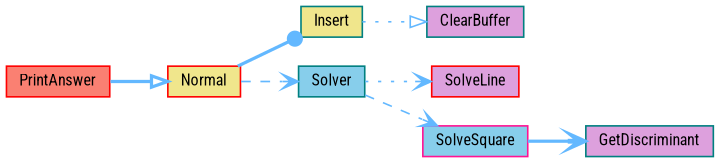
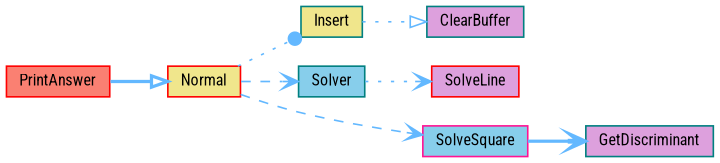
edge "Normal" -> "Insert": style bold -> dotted
edge "Solver" -> "SolveSquare": now "Normal" -> "SolveSquare"
